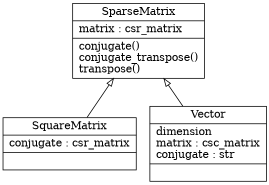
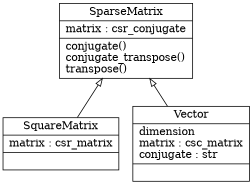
node "SparseMatrix": text "matrix : csr_matrix" -> "matrix : csr_conjugate"
node "SquareMatrix": text "conjugate : csr_matrix" -> "matrix : csr_matrix"
